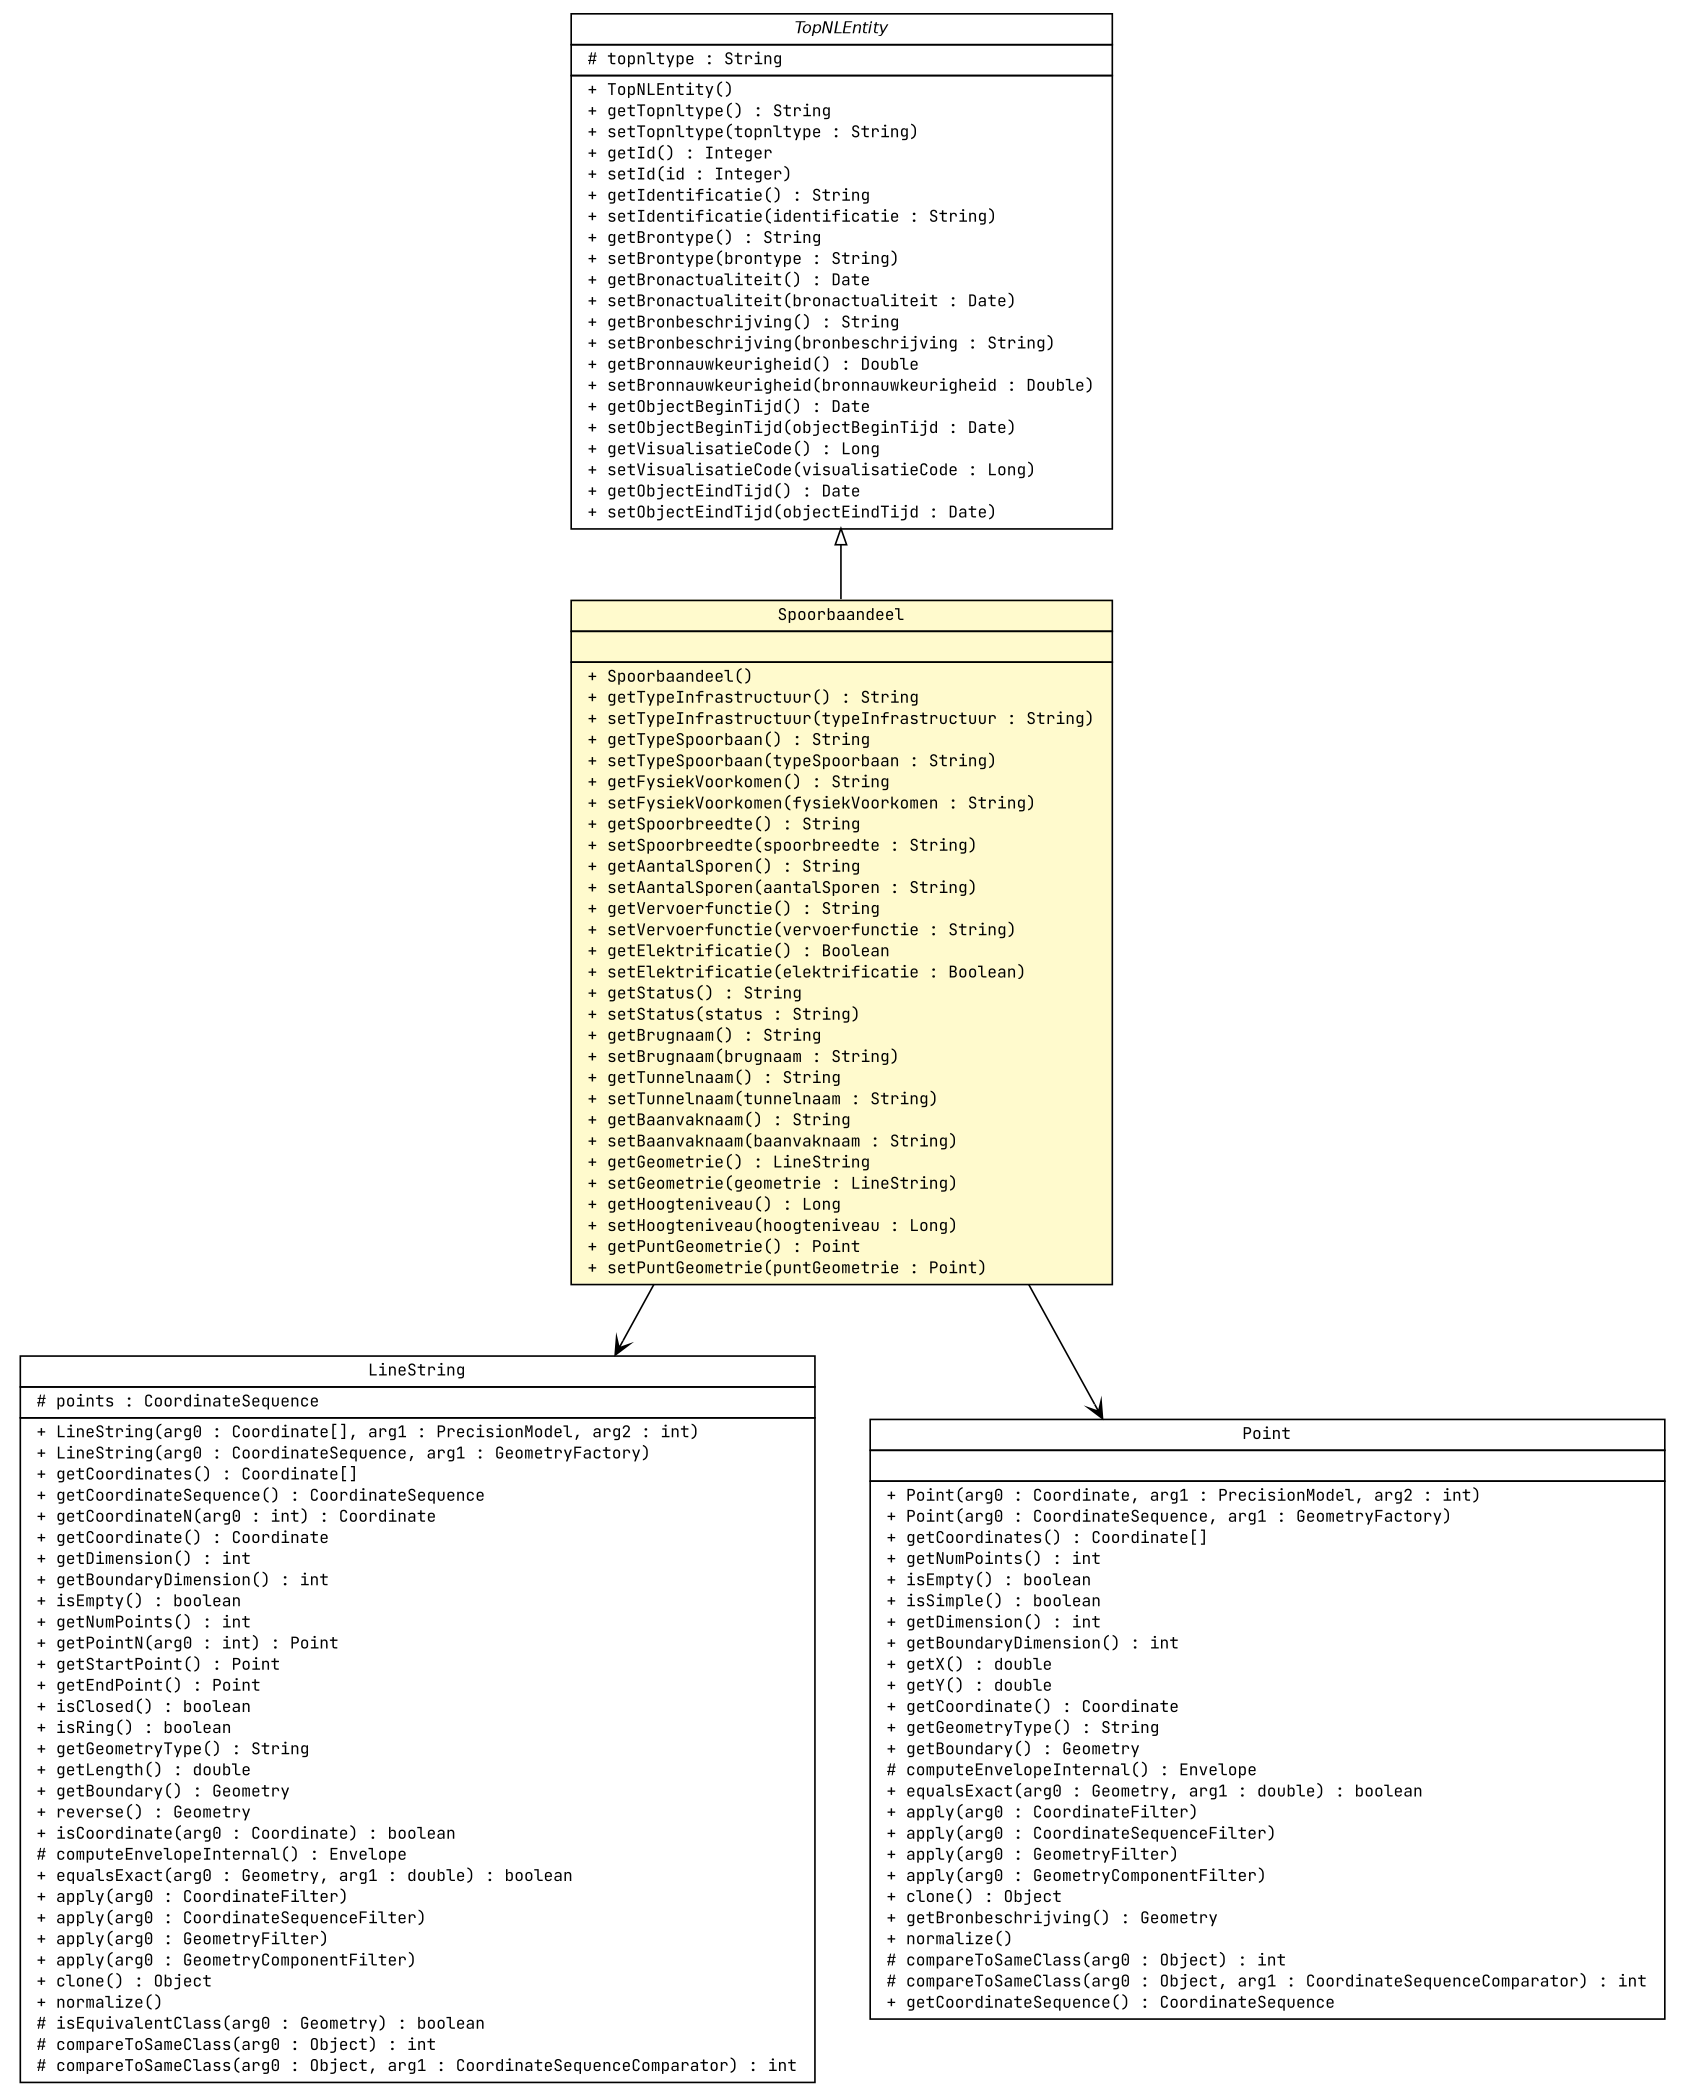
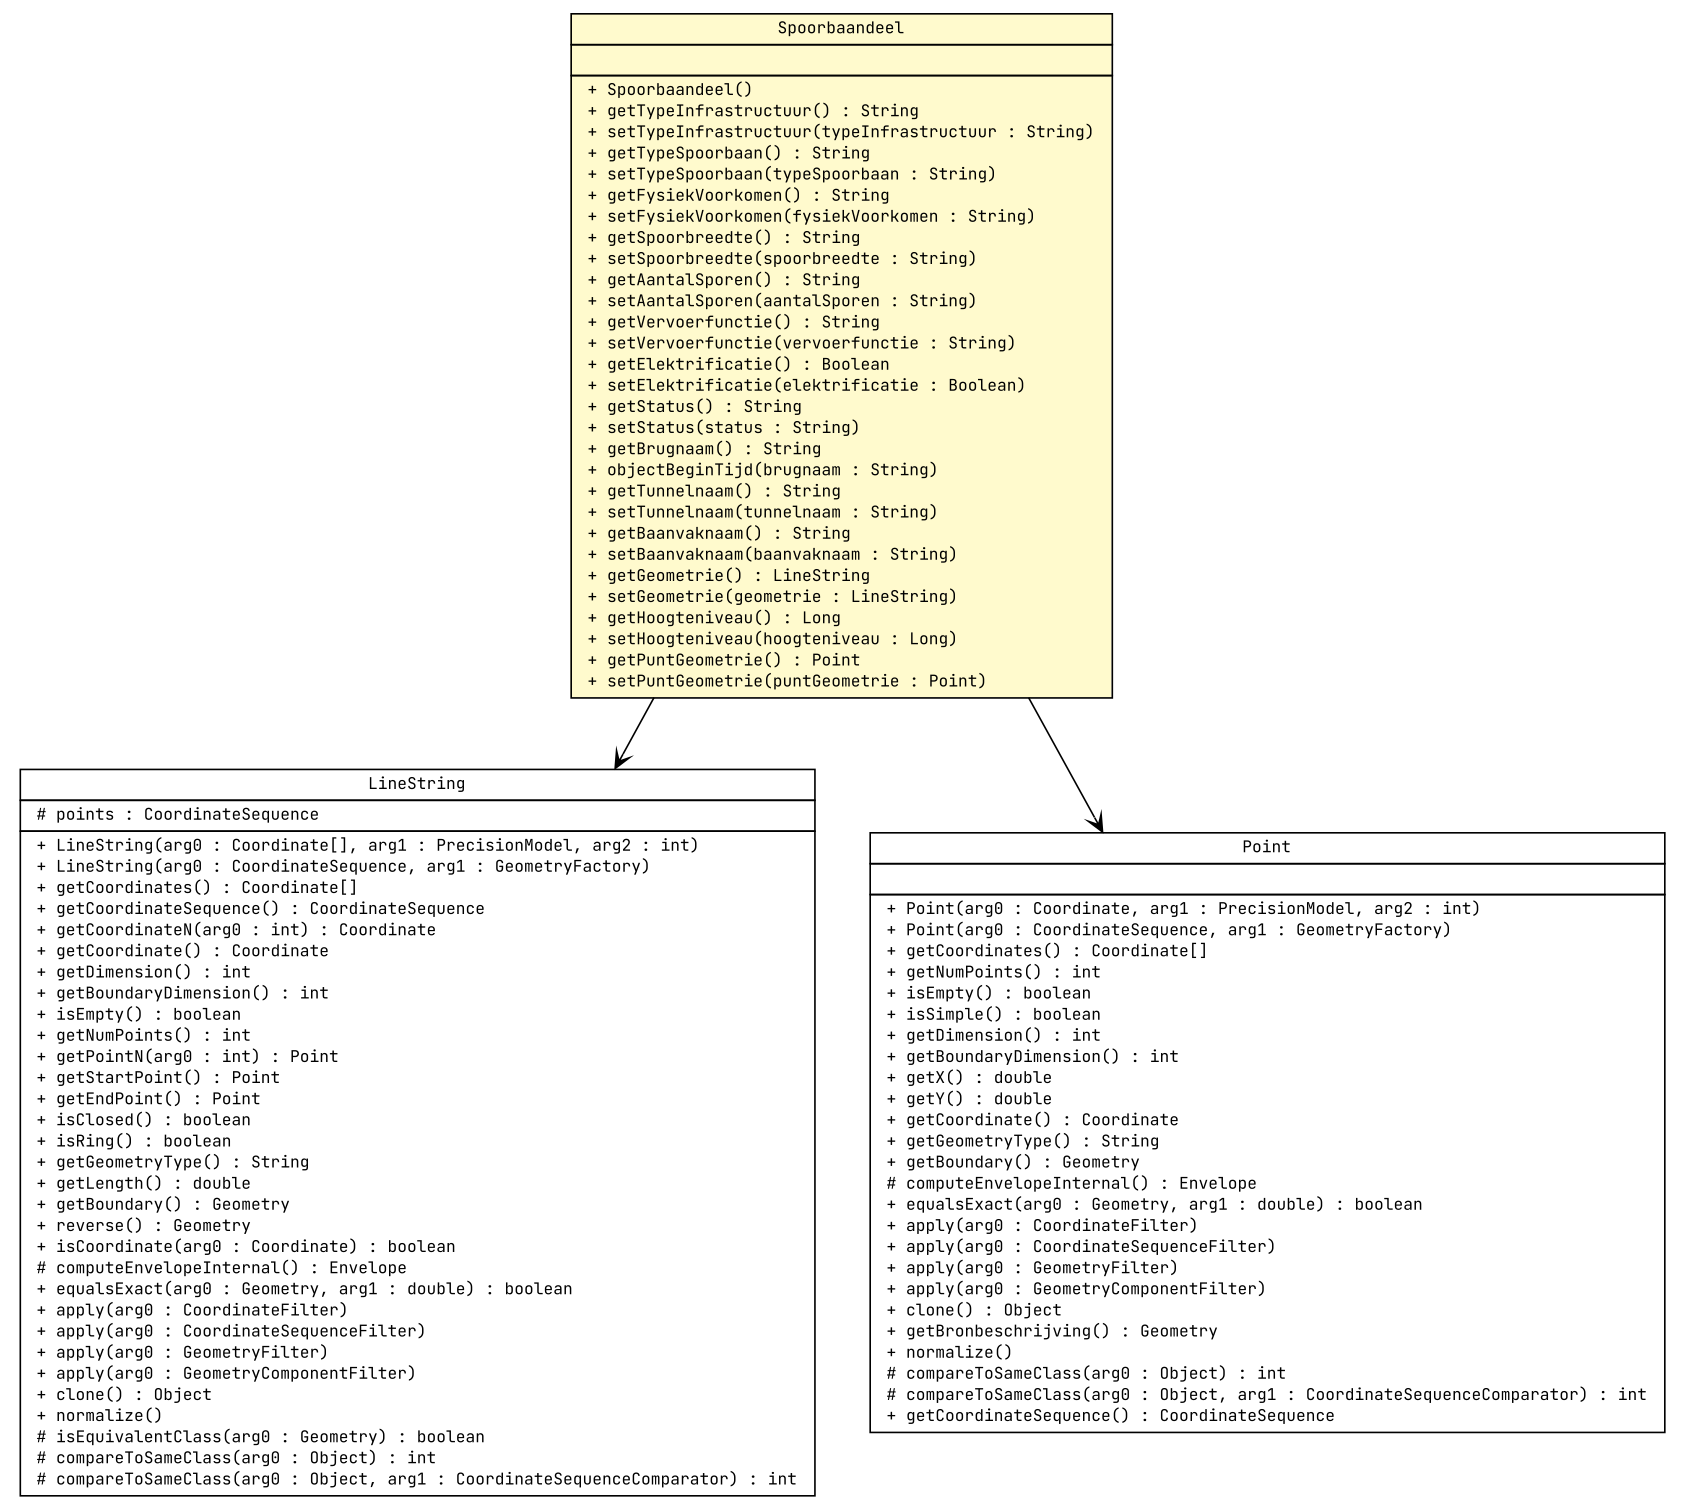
node "TopNLEntity": removed
node "Spoorbaandeel": text "+ setBrugnaam(brugnaam : String)" -> "+ objectBeginTijd(brugnaam : String)"
